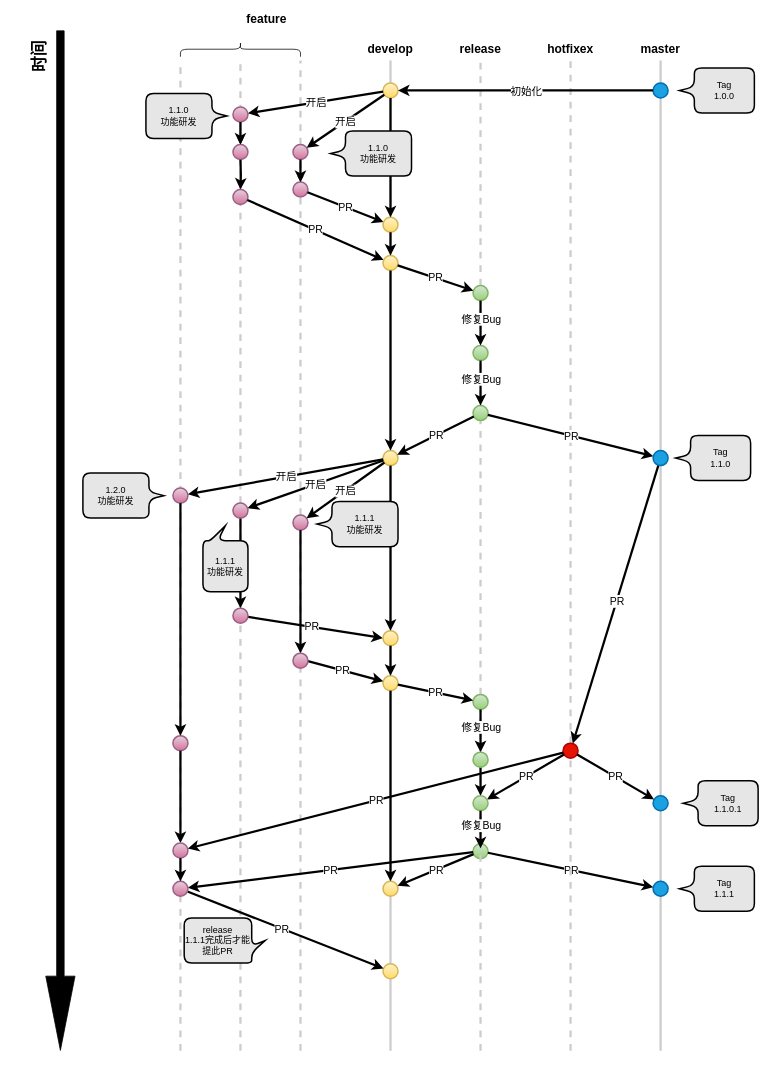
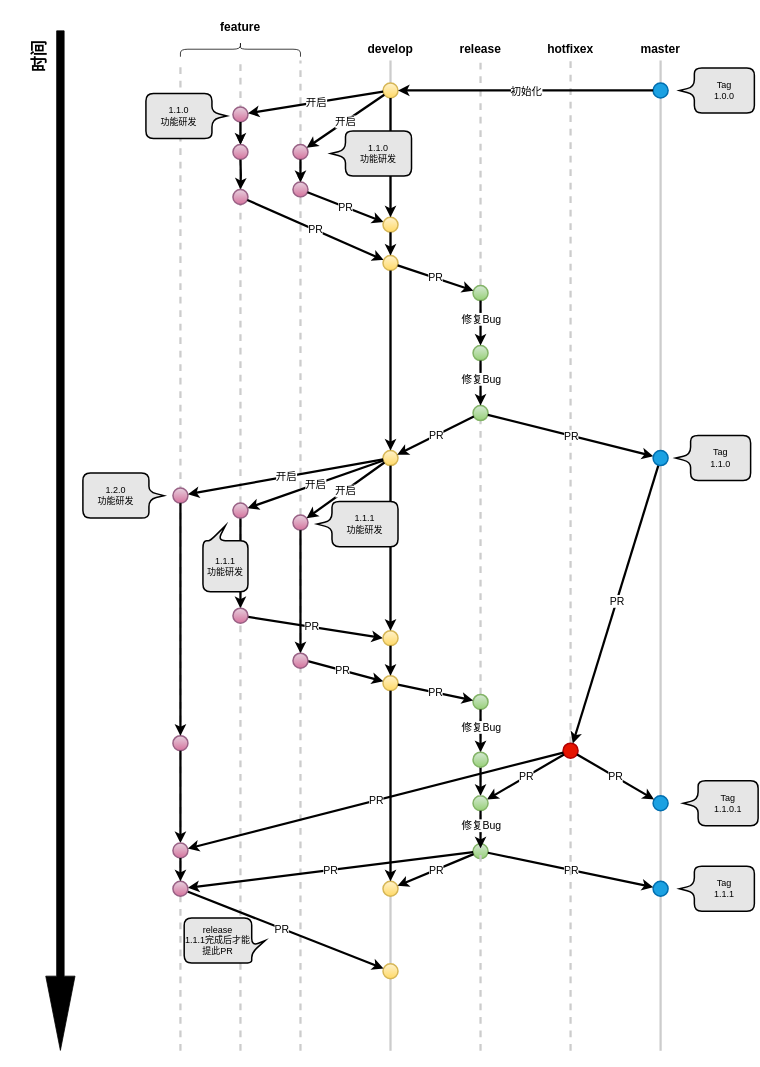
node "feature": moved (267, 19) -> (240, 27)
